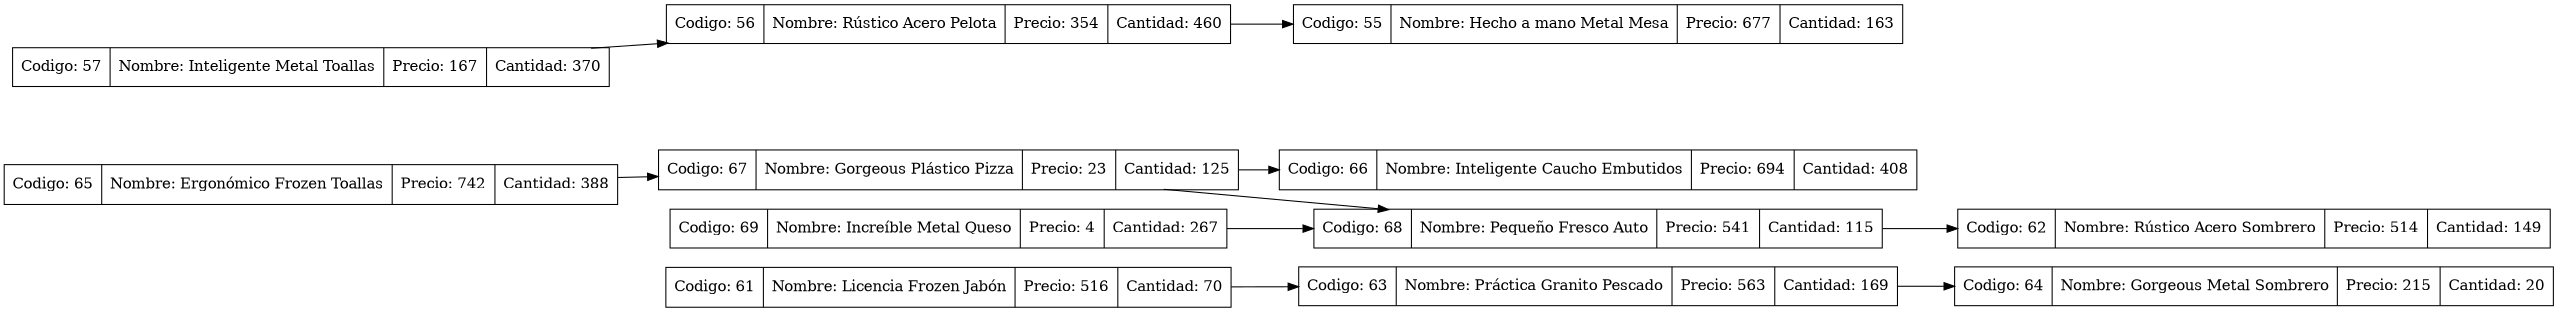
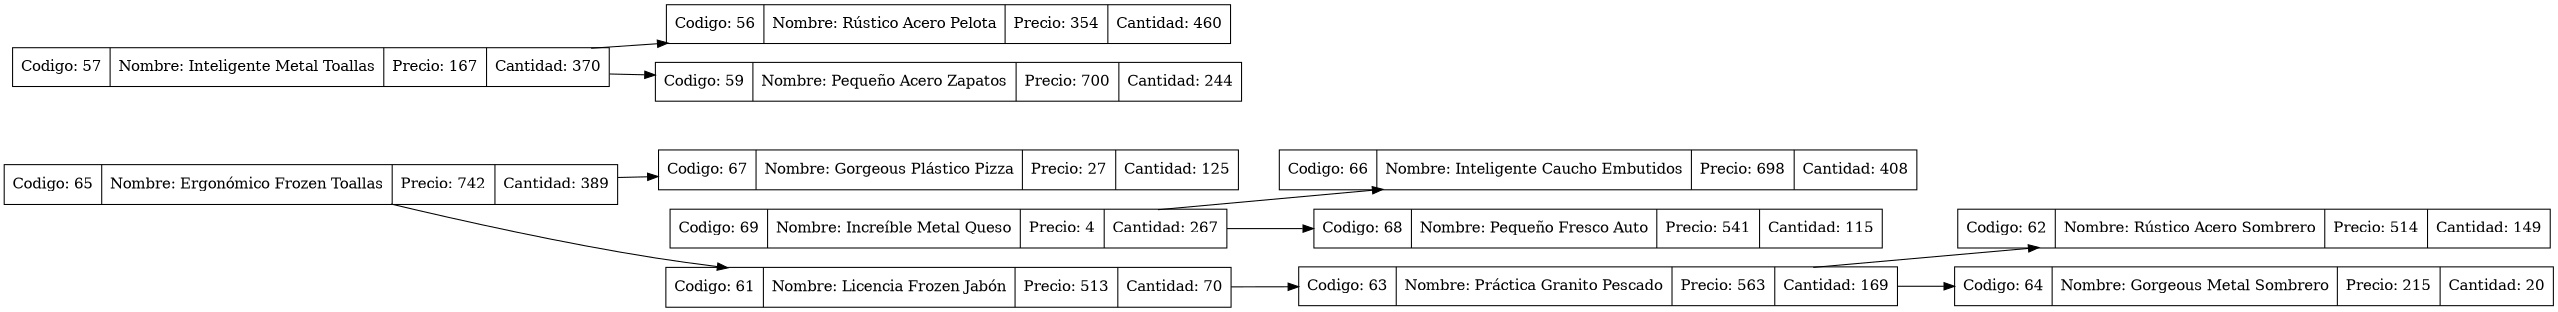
node "Codigo: 55": removed
node "Codigo: 59": added
node "Codigo: 67": text "Precio: 23" -> "Precio: 27"
node "Codigo: 66": text "Precio: 694" -> "Precio: 698"
edge "Codigo: 67" -> "Codigo: 66": now "Codigo: 69" -> "Codigo: 66"
node "Codigo: 65": text "Cantidad: 388" -> "Cantidad: 389"
edge "Codigo: 67" -> "Codigo: 68": removed
edge "Codigo: 68" -> "Codigo: 62": now "Codigo: 63" -> "Codigo: 62"
edge "Codigo: 65" -> "Codigo: 61": added
node "Codigo: 61": text "Precio: 516" -> "Precio: 513"
